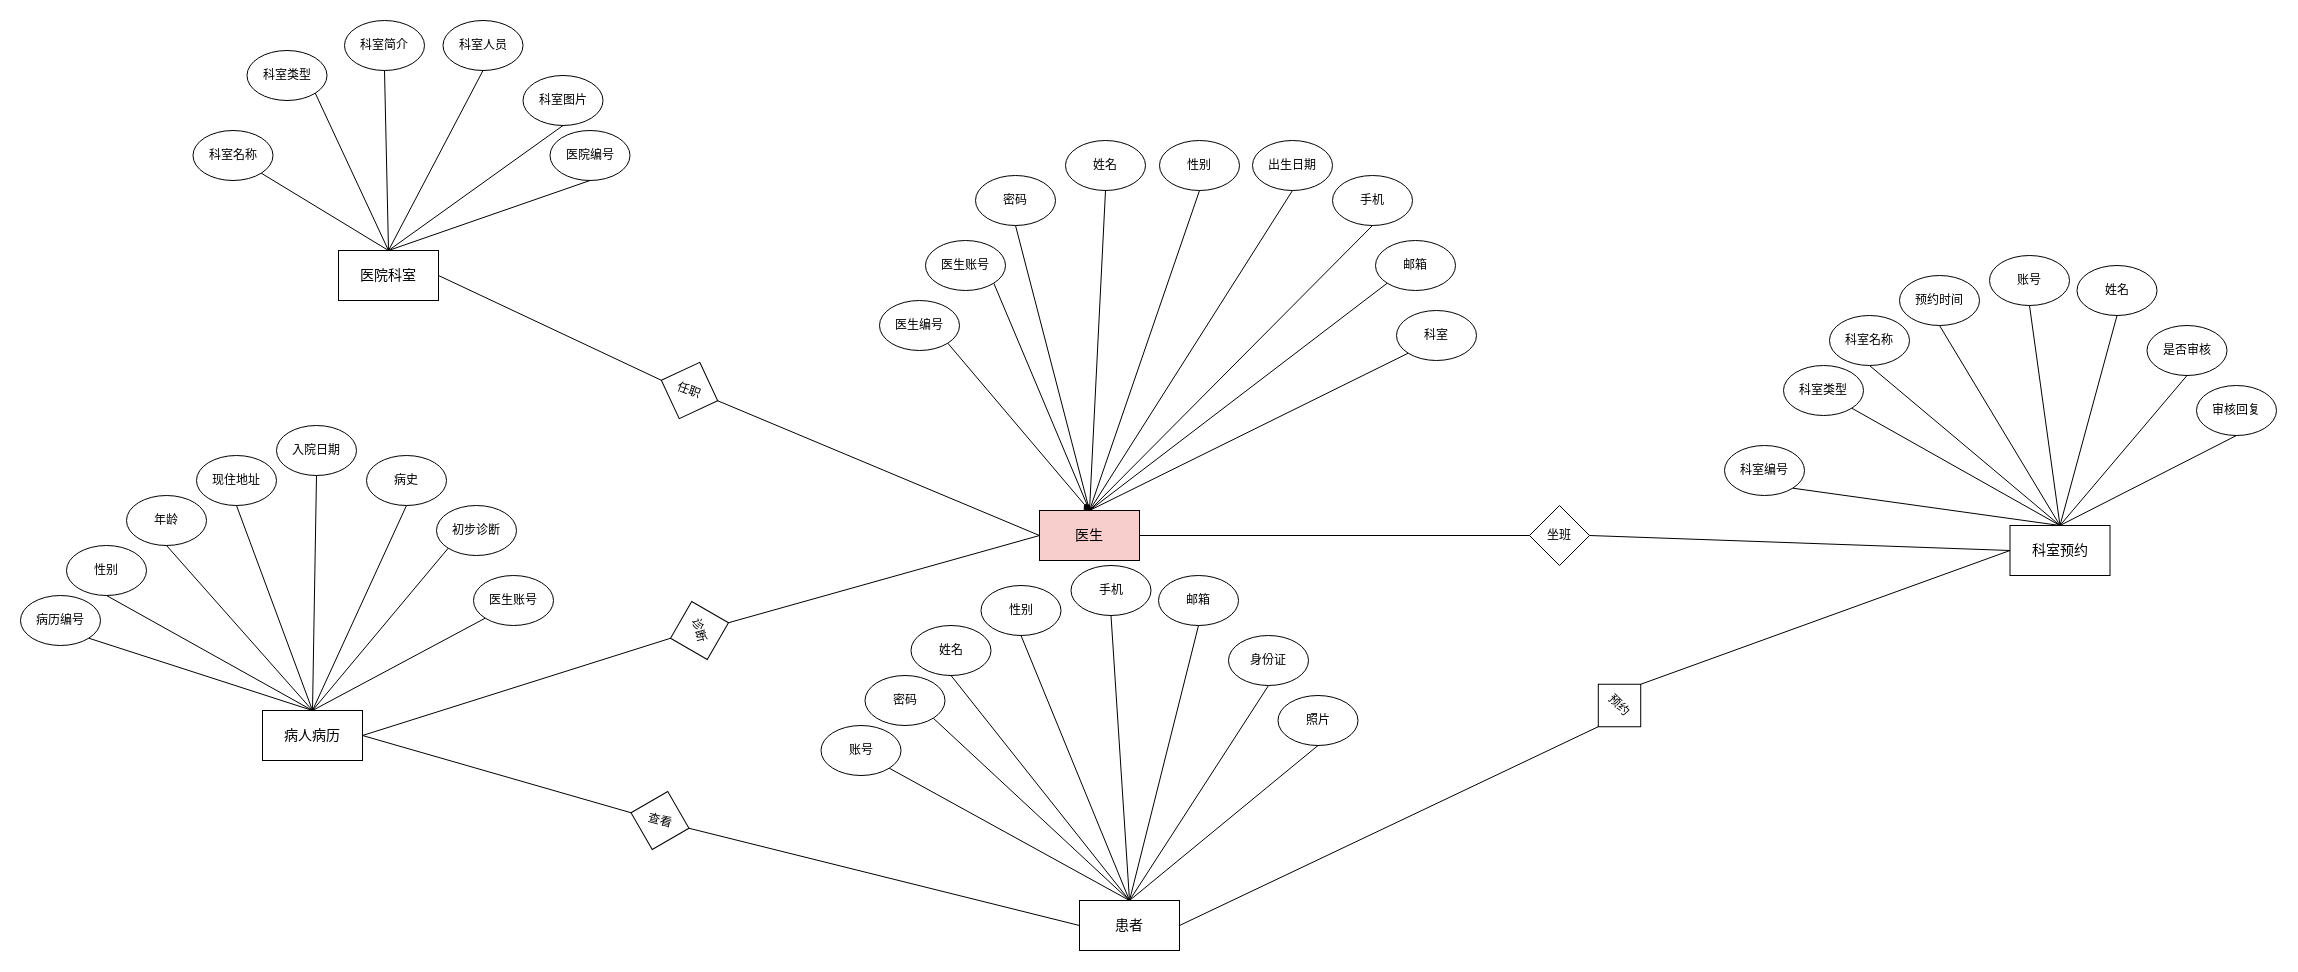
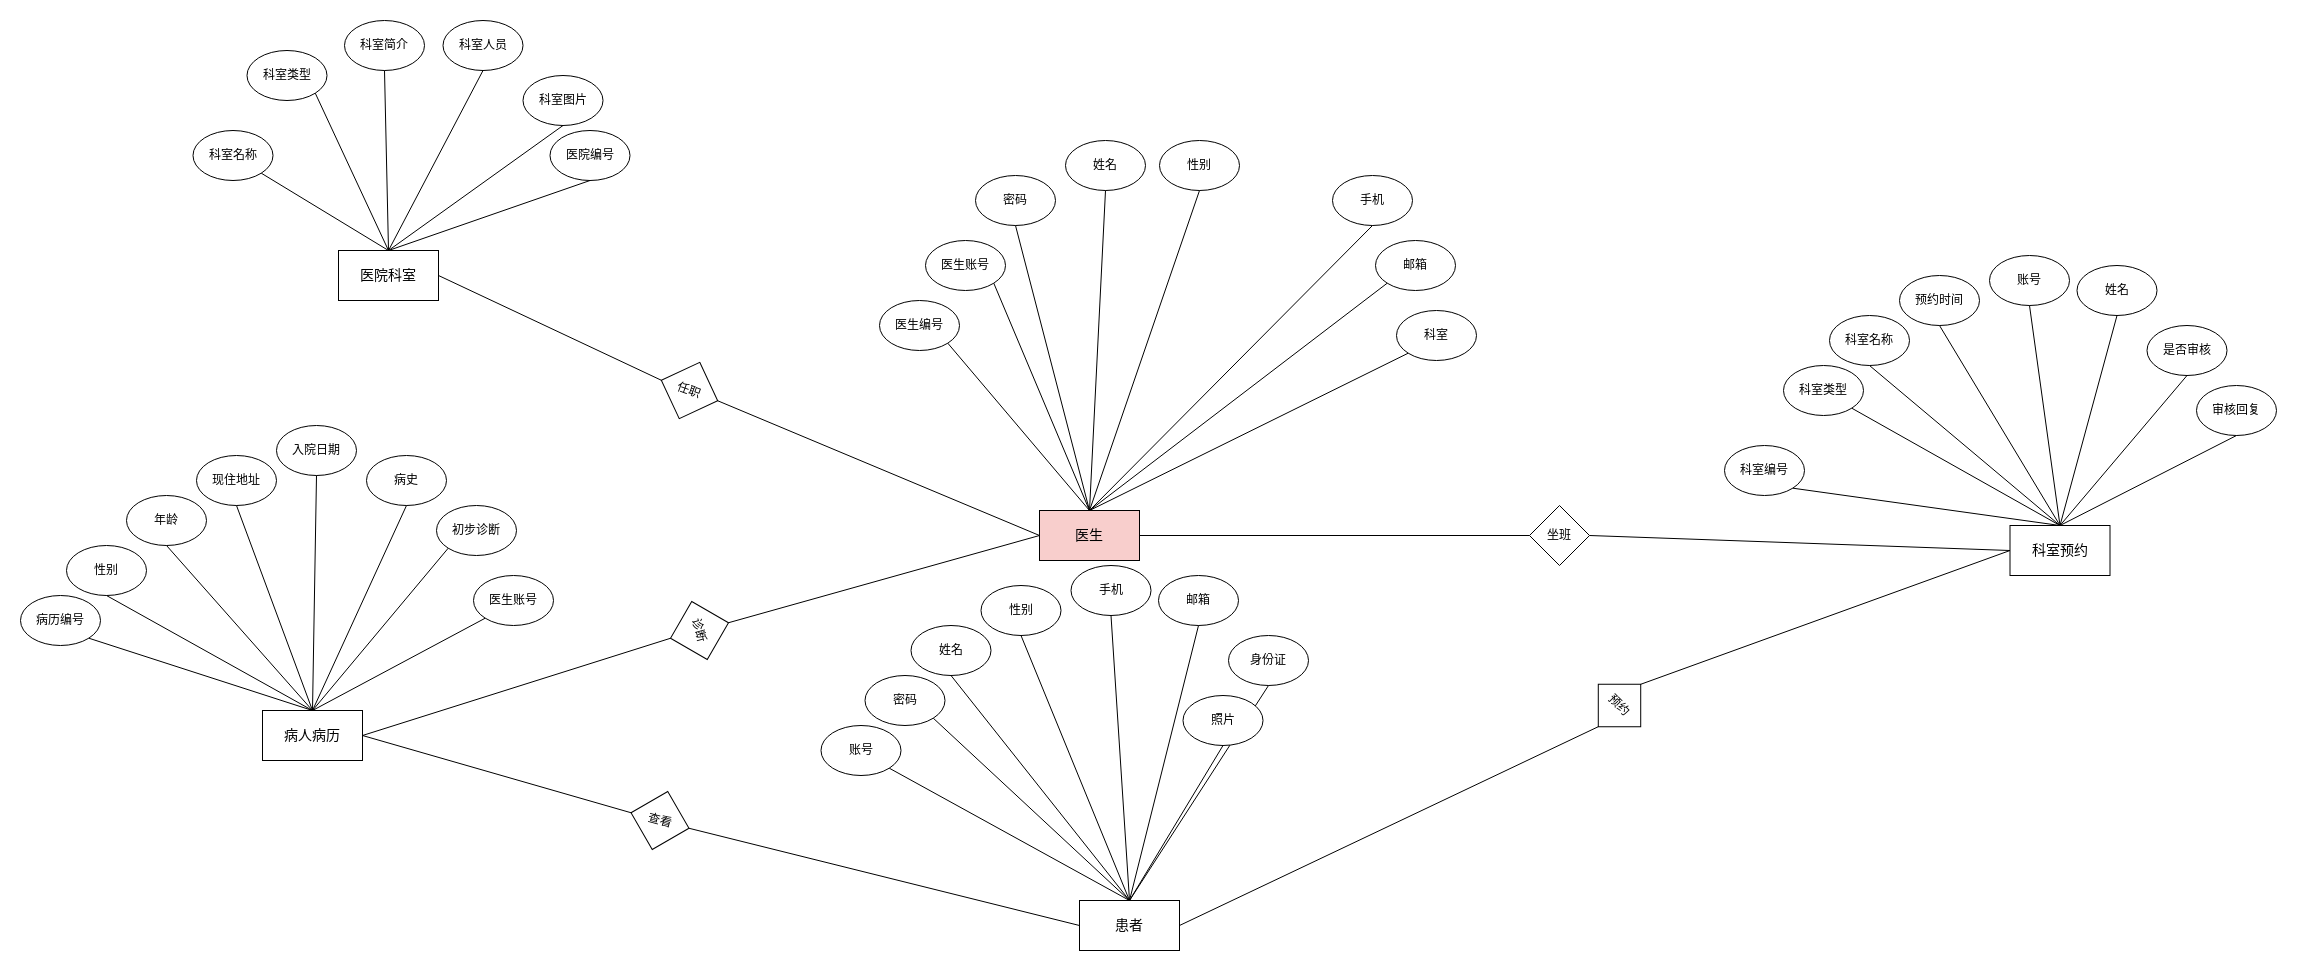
node "出生日期": removed
edge "出生日期" -- "医生": removed
edge "医生编号" -> "医生": arrowhead diamond -> none
node "照片": moved (1318, 721) -> (1223, 721)
